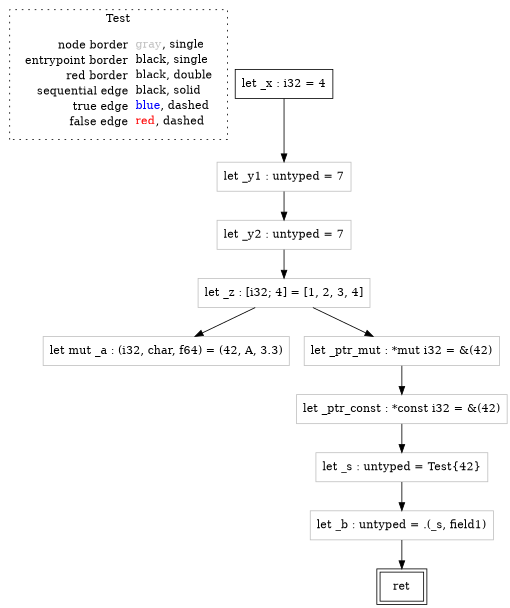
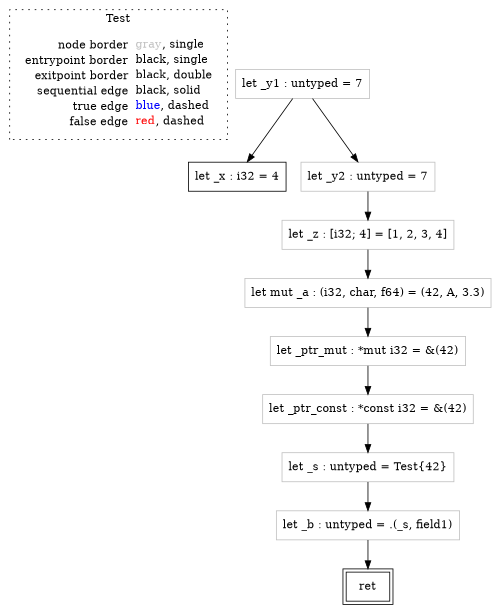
node "node border": text "red border" -> "exitpoint border"
edge "let _x : i32 = 4" -> "let _y1 : untyped = 7": reversed
edge "let _z : [i32; 4] = [1, 2, 3, 4]" -> "let _ptr_mut : *mut i32 = &(42)": now "let mut _a : (i32, char, f64) = (42, A, 3.3)" -> "let _ptr_mut : *mut i32 = &(42)"
